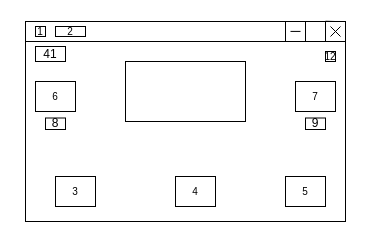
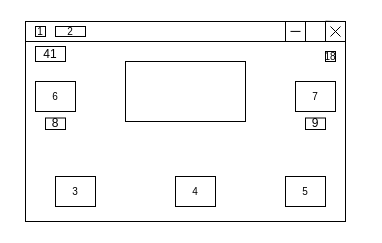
node "12": label "12" -> "18"
